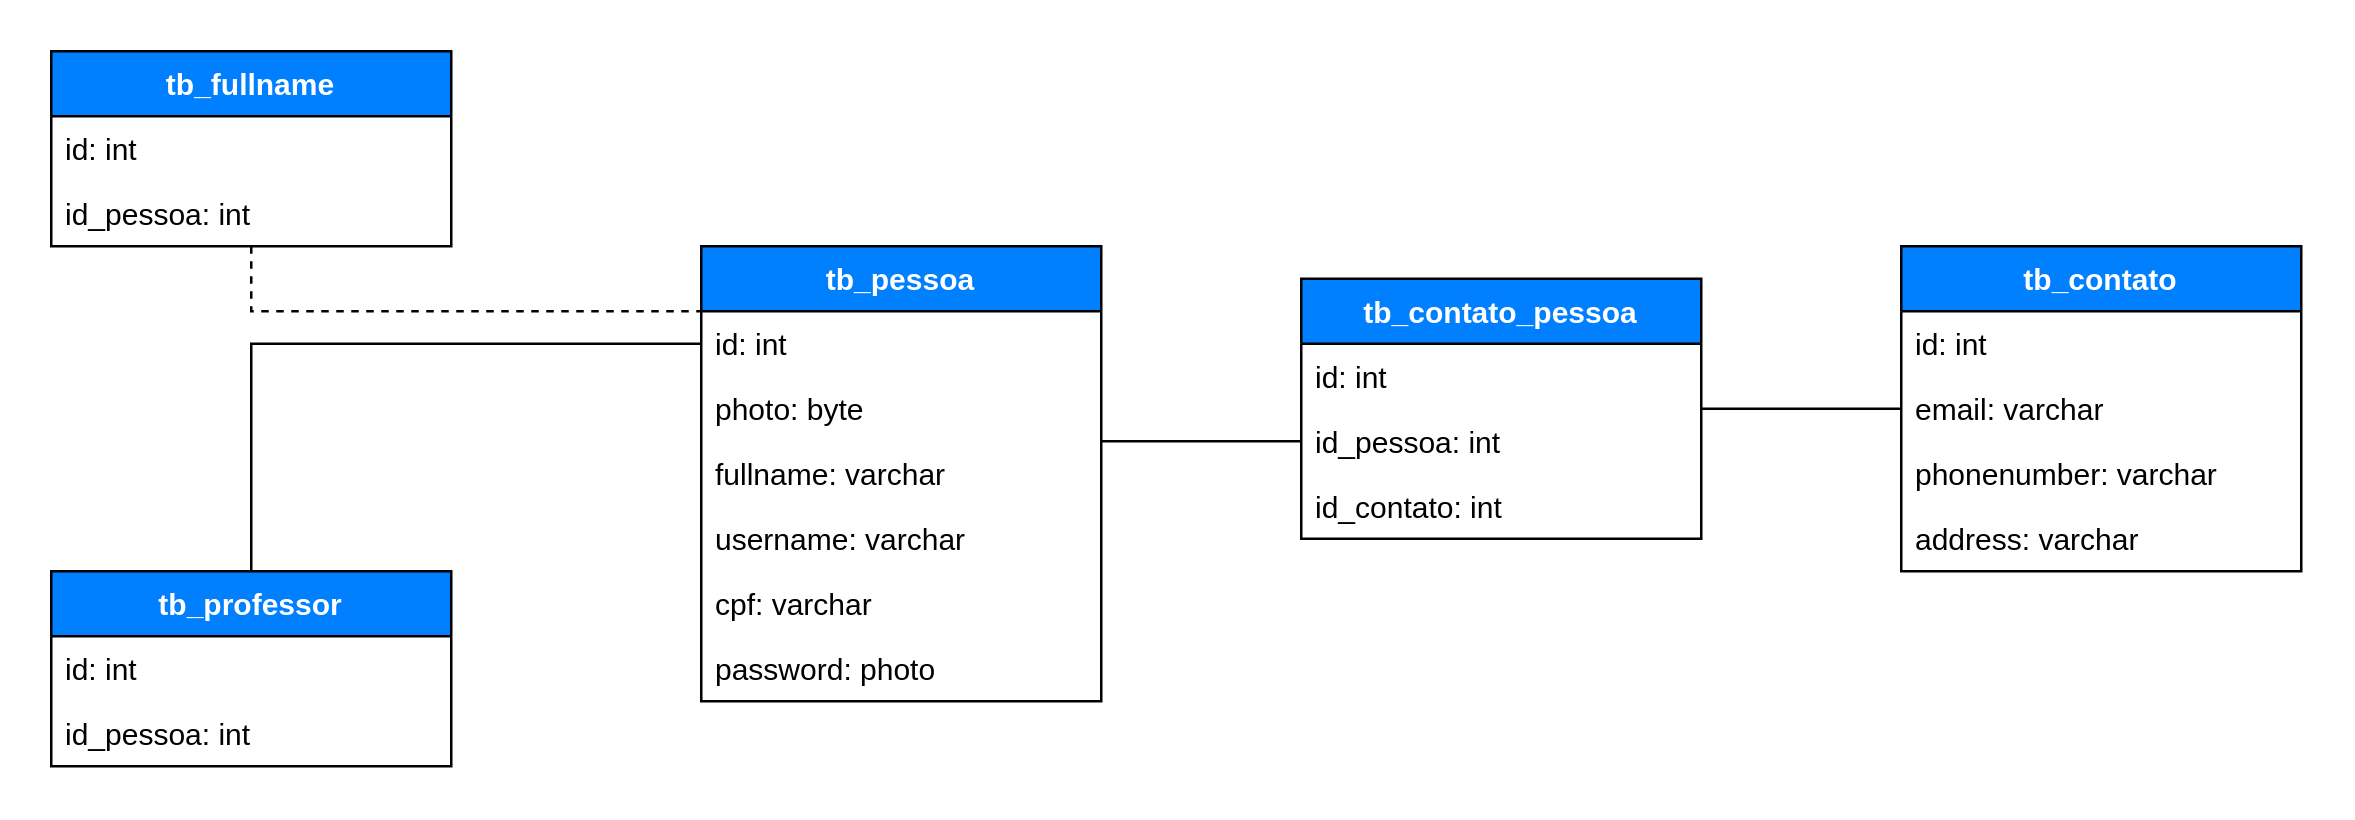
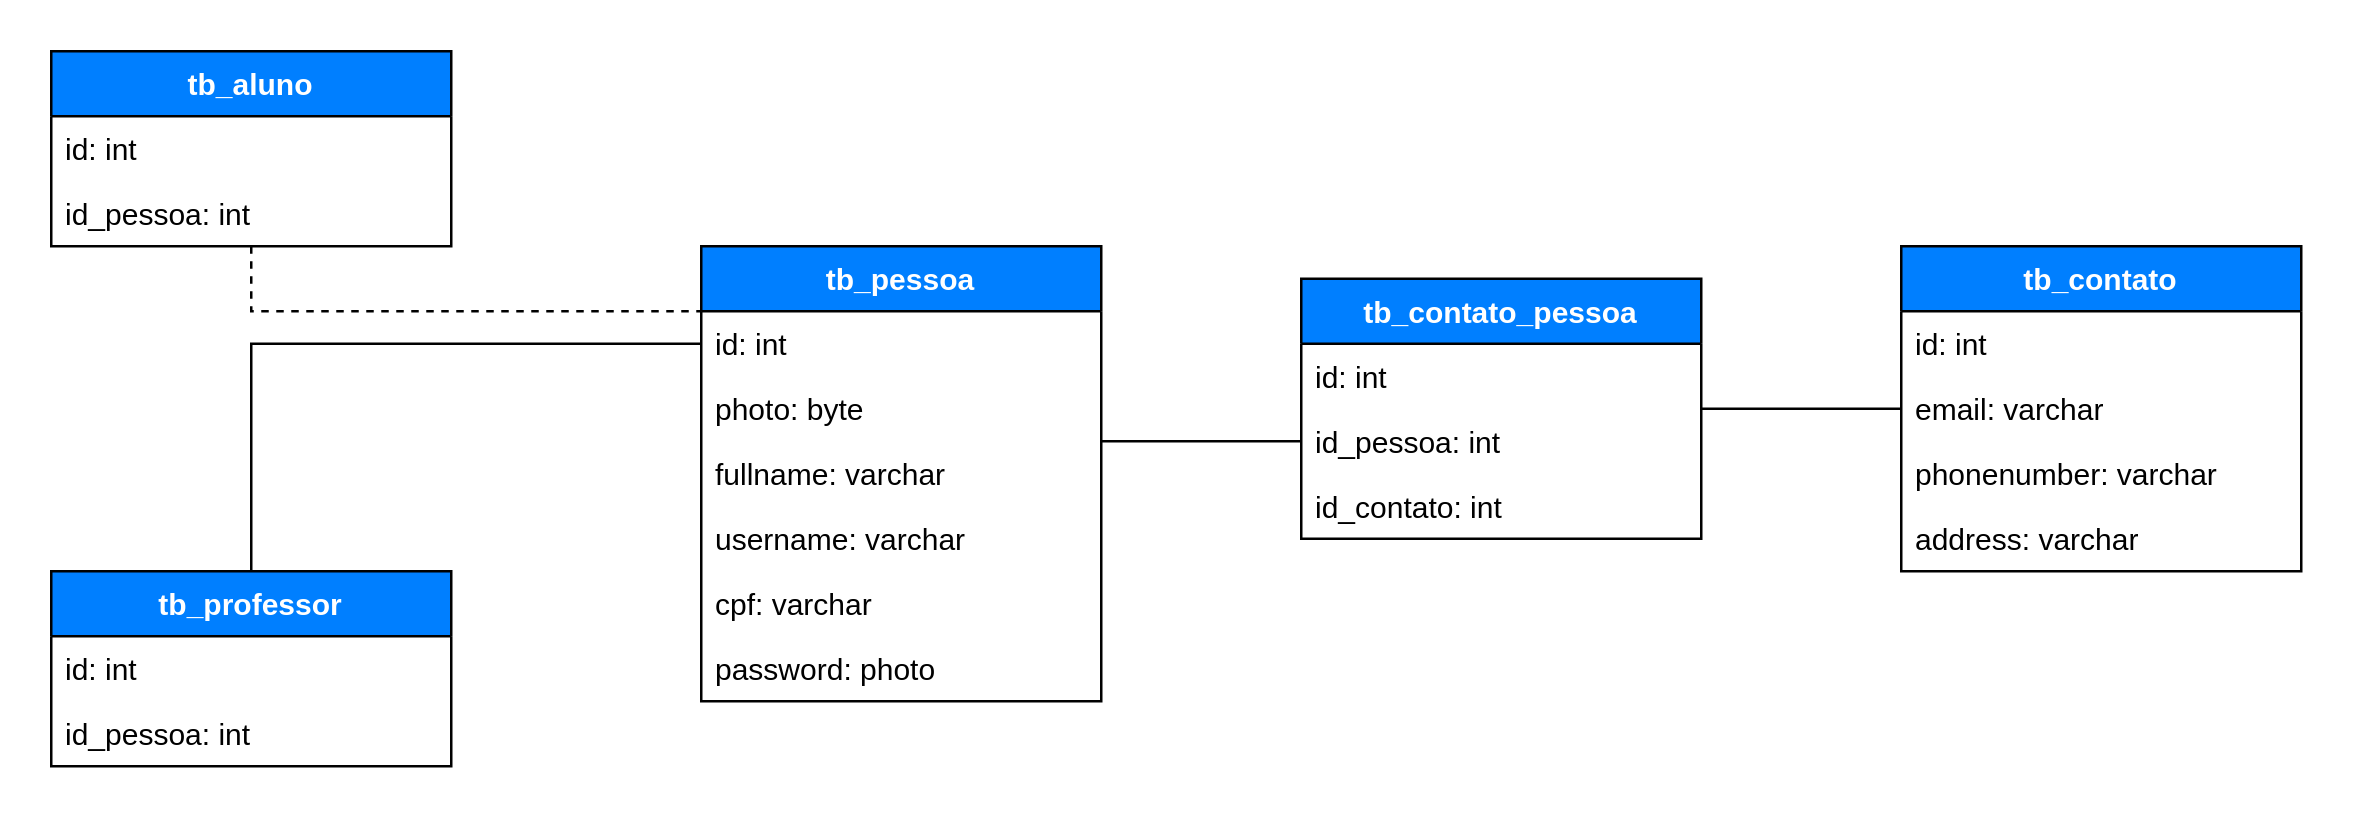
node "tb_fullname": label "tb_fullname" -> "tb_aluno"
